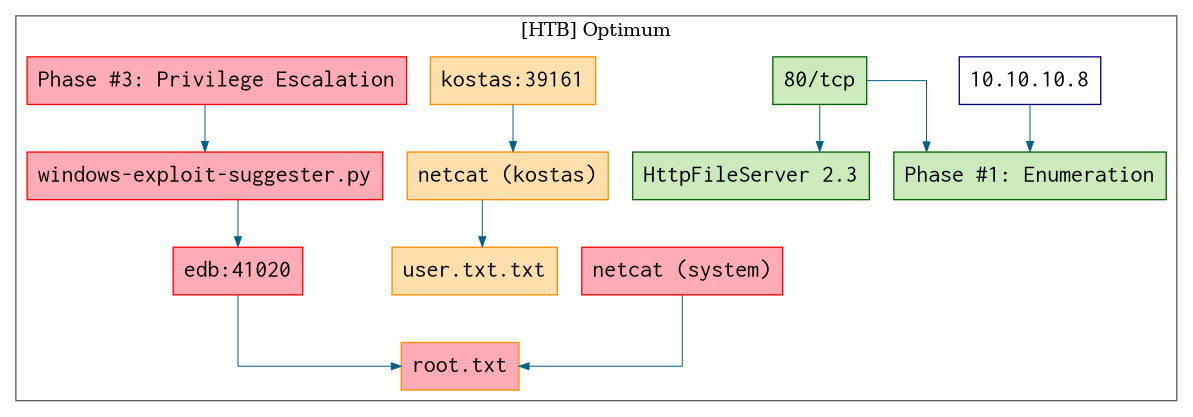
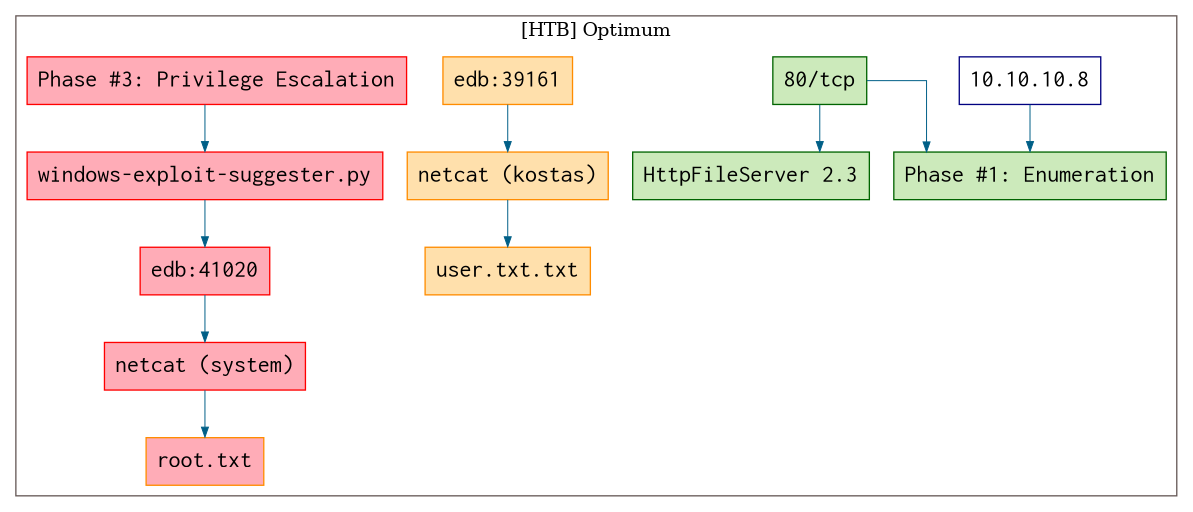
node "kostas:39161": label "kostas:39161" -> "edb:39161"
edge "edb:41020" -> "root.txt": now "edb:41020" -> "netcat (system)"
